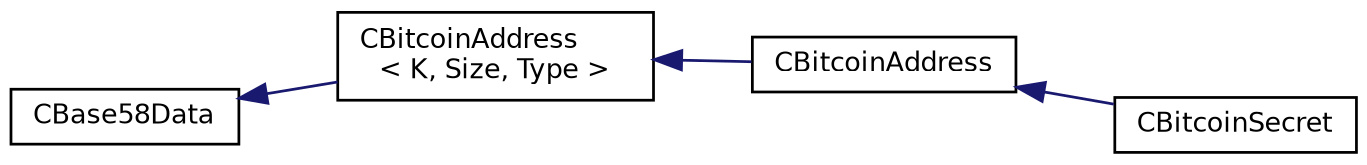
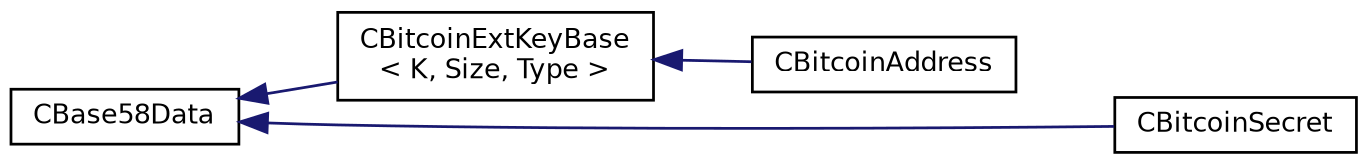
node "CBitcoinAddress < K, Size, Type >": label "CBitcoinAddress < K, Size, Type >" -> "CBitcoinExtKeyBase < K, Size, Type >"
edge "CBitcoinSecret" -> "CBitcoinAddress": now "CBitcoinSecret" -> "CBase58Data"
